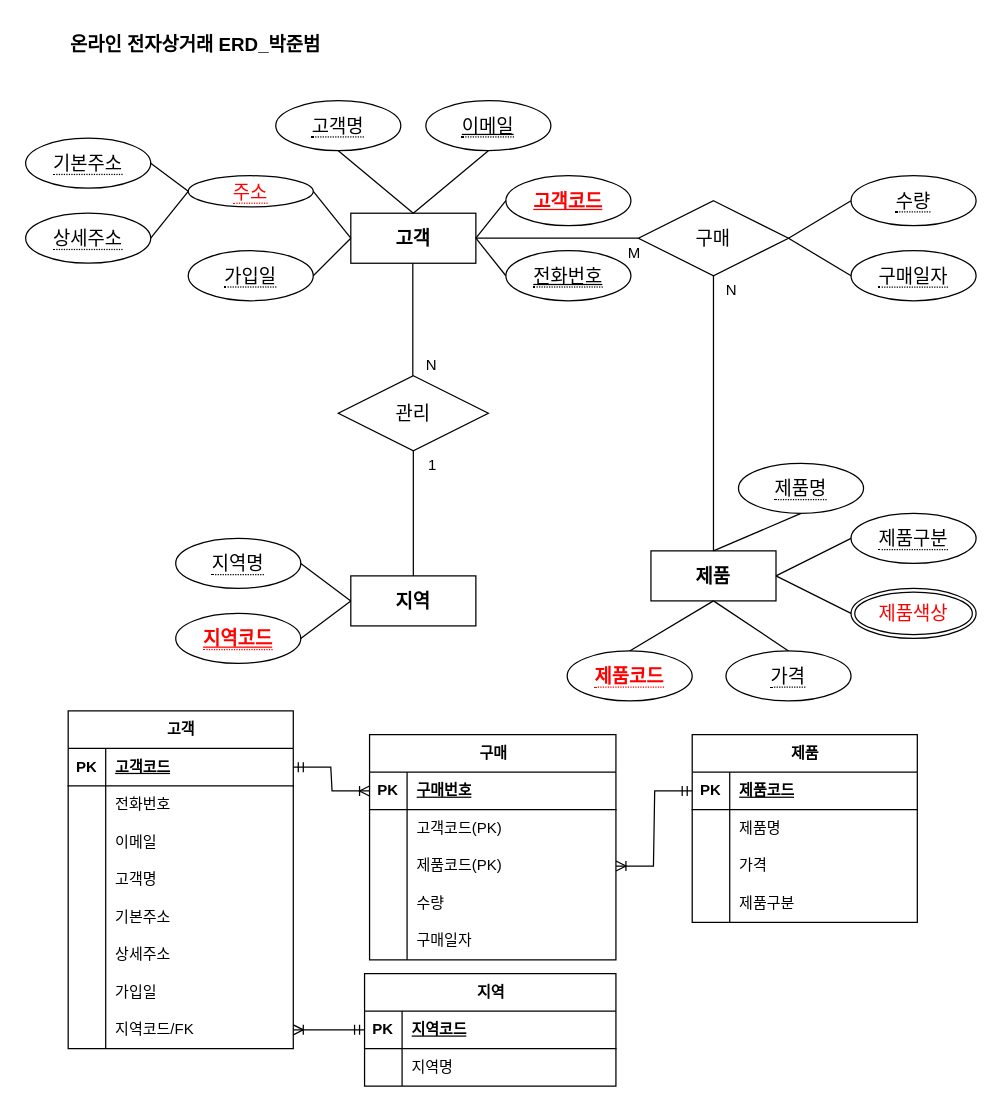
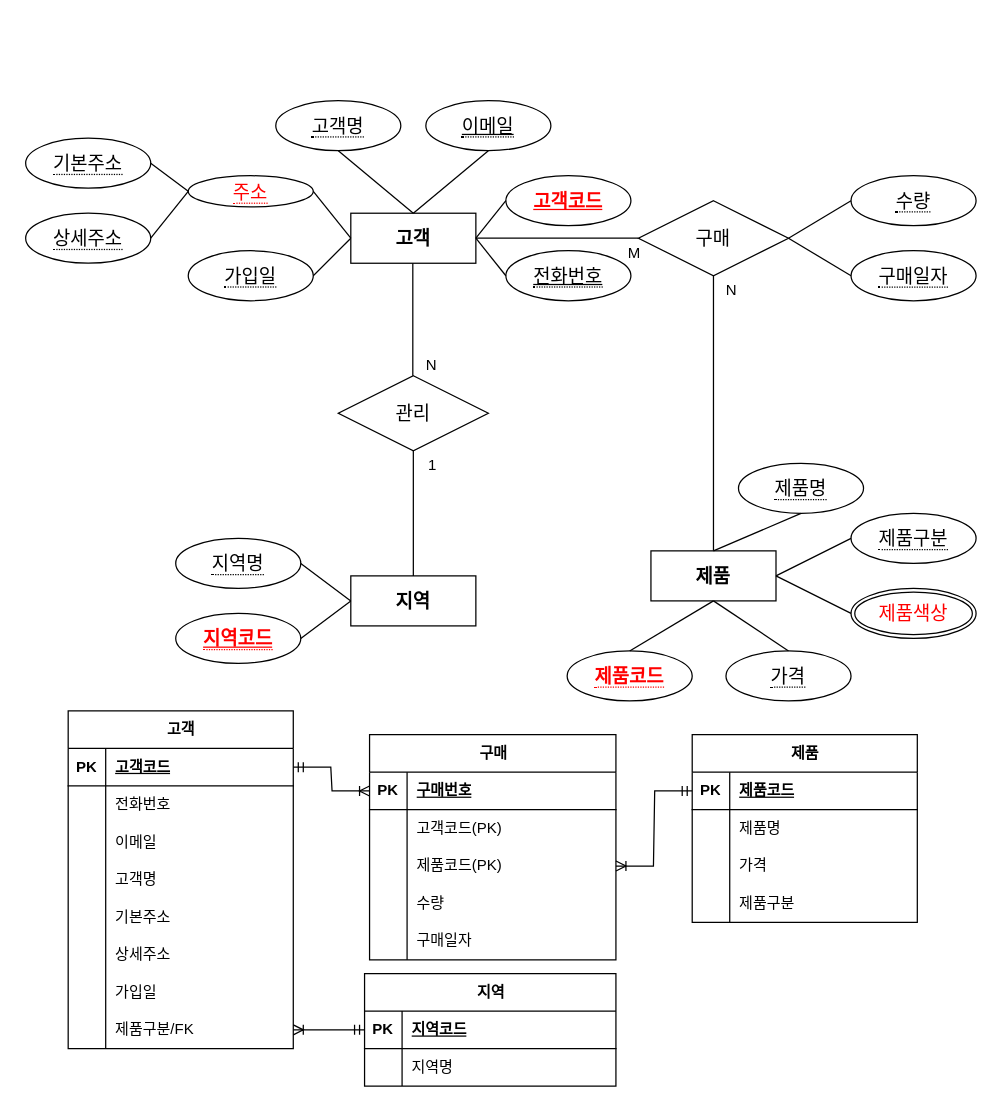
node "온라인 전자상거래 ERD_박준범": removed
node "지역코드/FK": label "지역코드/FK" -> "제품구분/FK"
